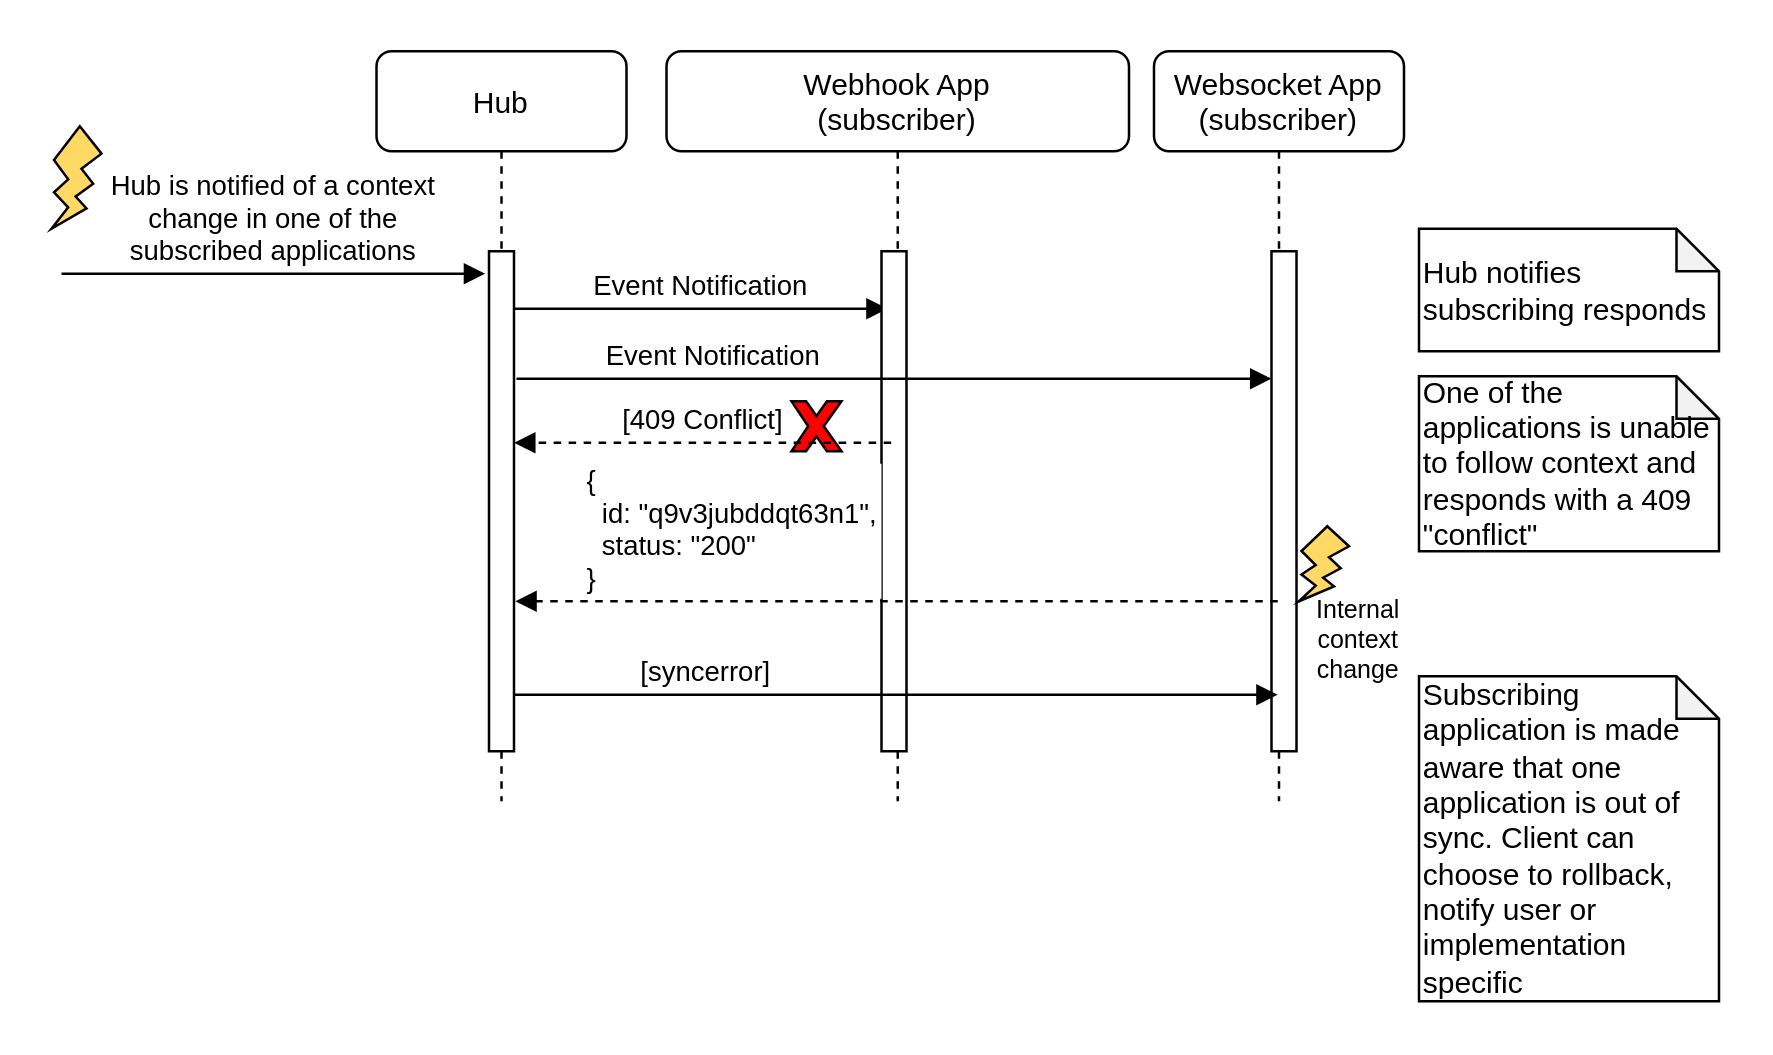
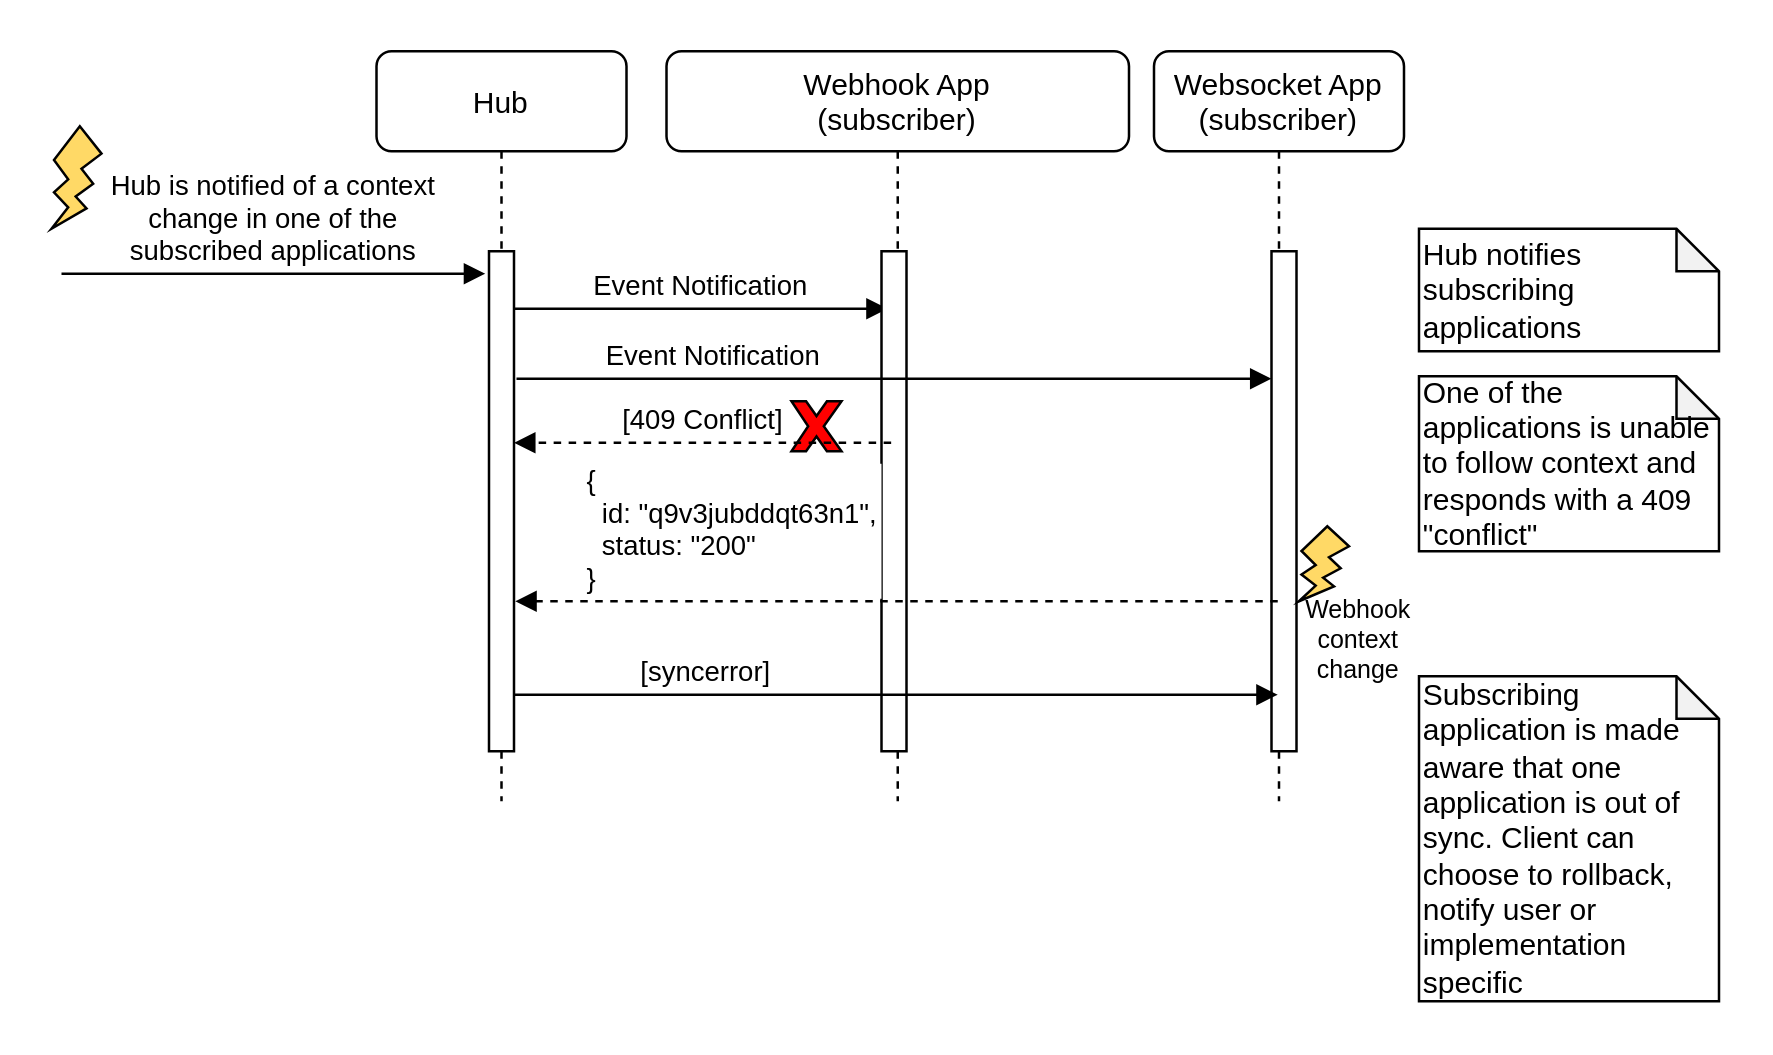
node "Hub notifies subscribing responds": label "Hub notifies subscribing responds" -> "Hub notifies subscribing applications"
node "Internal context change": label "Internal context change" -> "Webhook context change"
